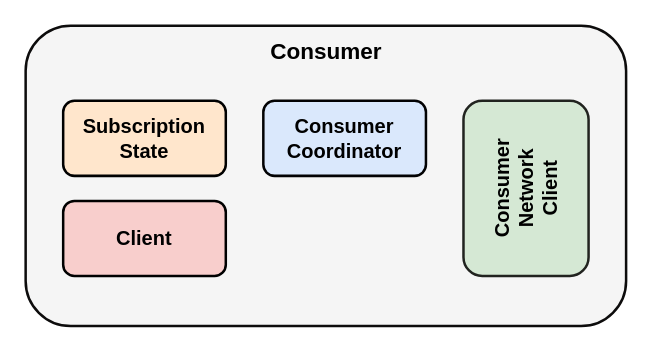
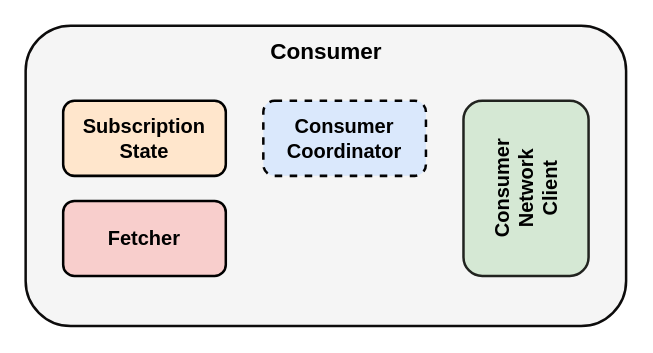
node "Consumer Coordinator": style solid -> dashed
node "Client": label "Client" -> "Fetcher"
